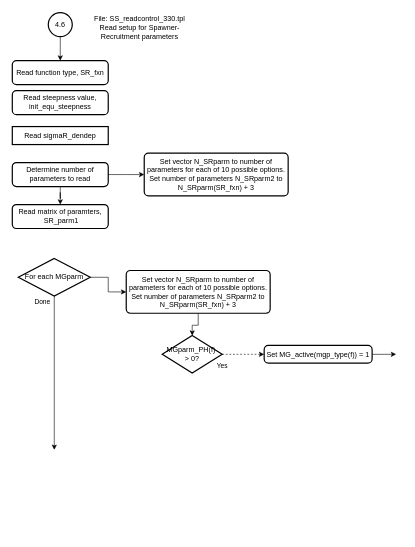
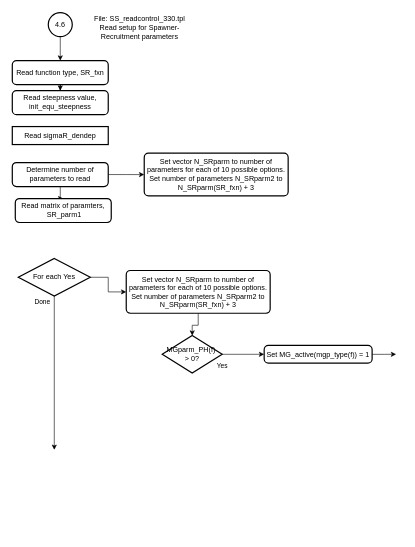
edge "Read function type, SR_fxn" -> "Read steepness value, init_equ_steepness": added
node "Read matrix of paramters, SR_parm1": moved (60, 216) -> (63, 210)
node "For each MGparm": label "For each MGparm" -> "For each Yes"
edge "MGparm_PH(f) > 0?" -> "Set MG_active(mgp_type(f)) = 1": style dashed -> solid
